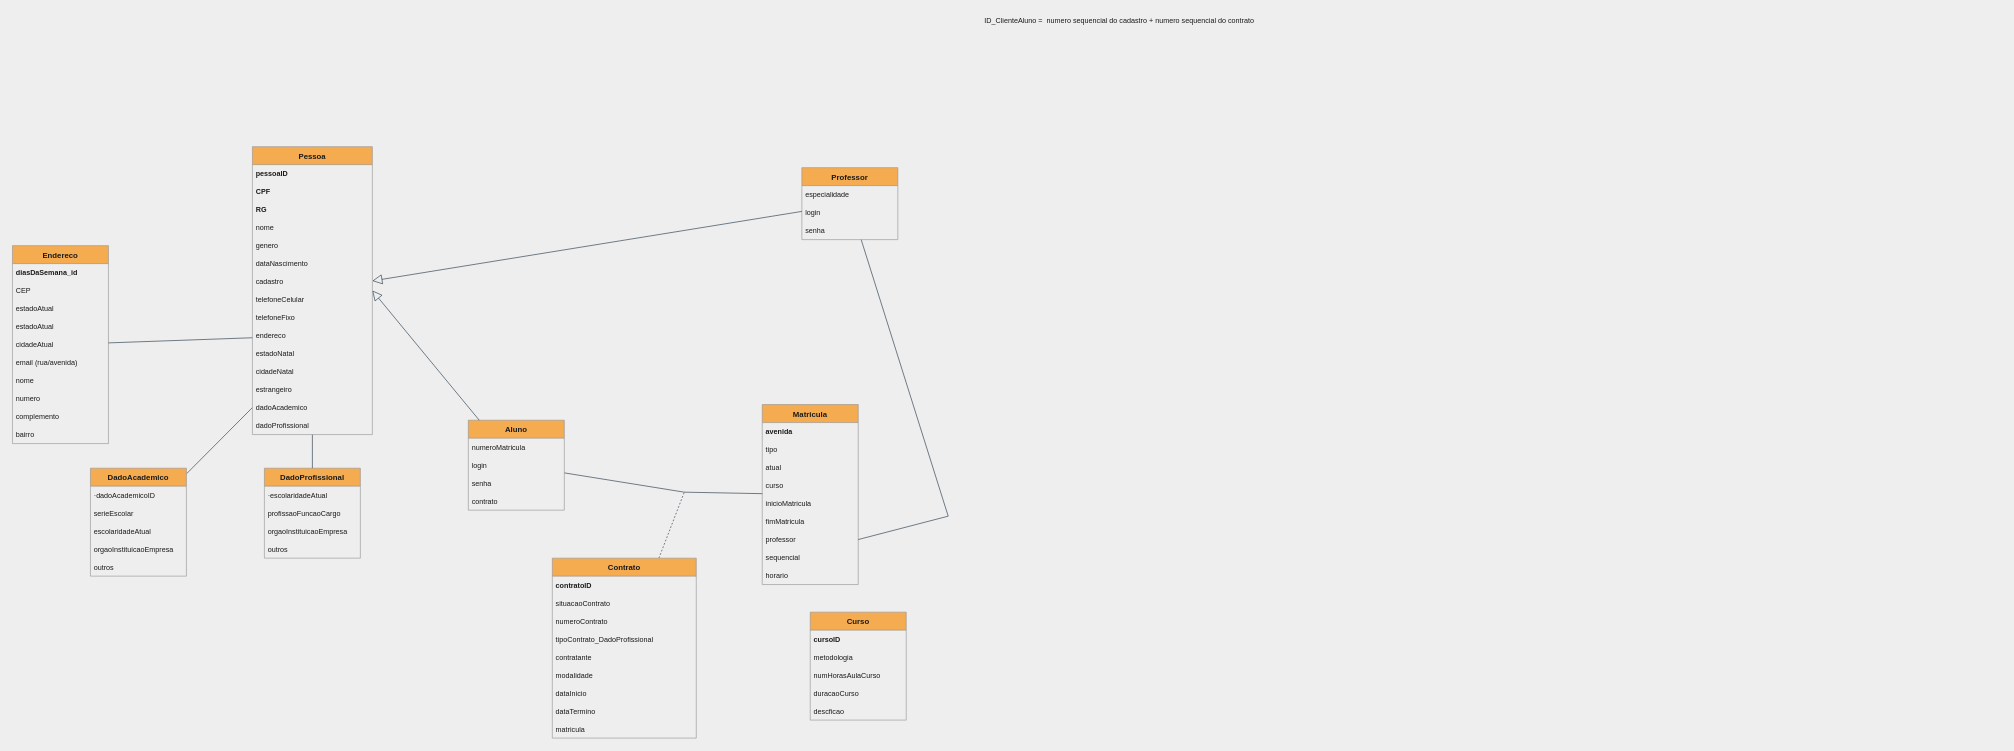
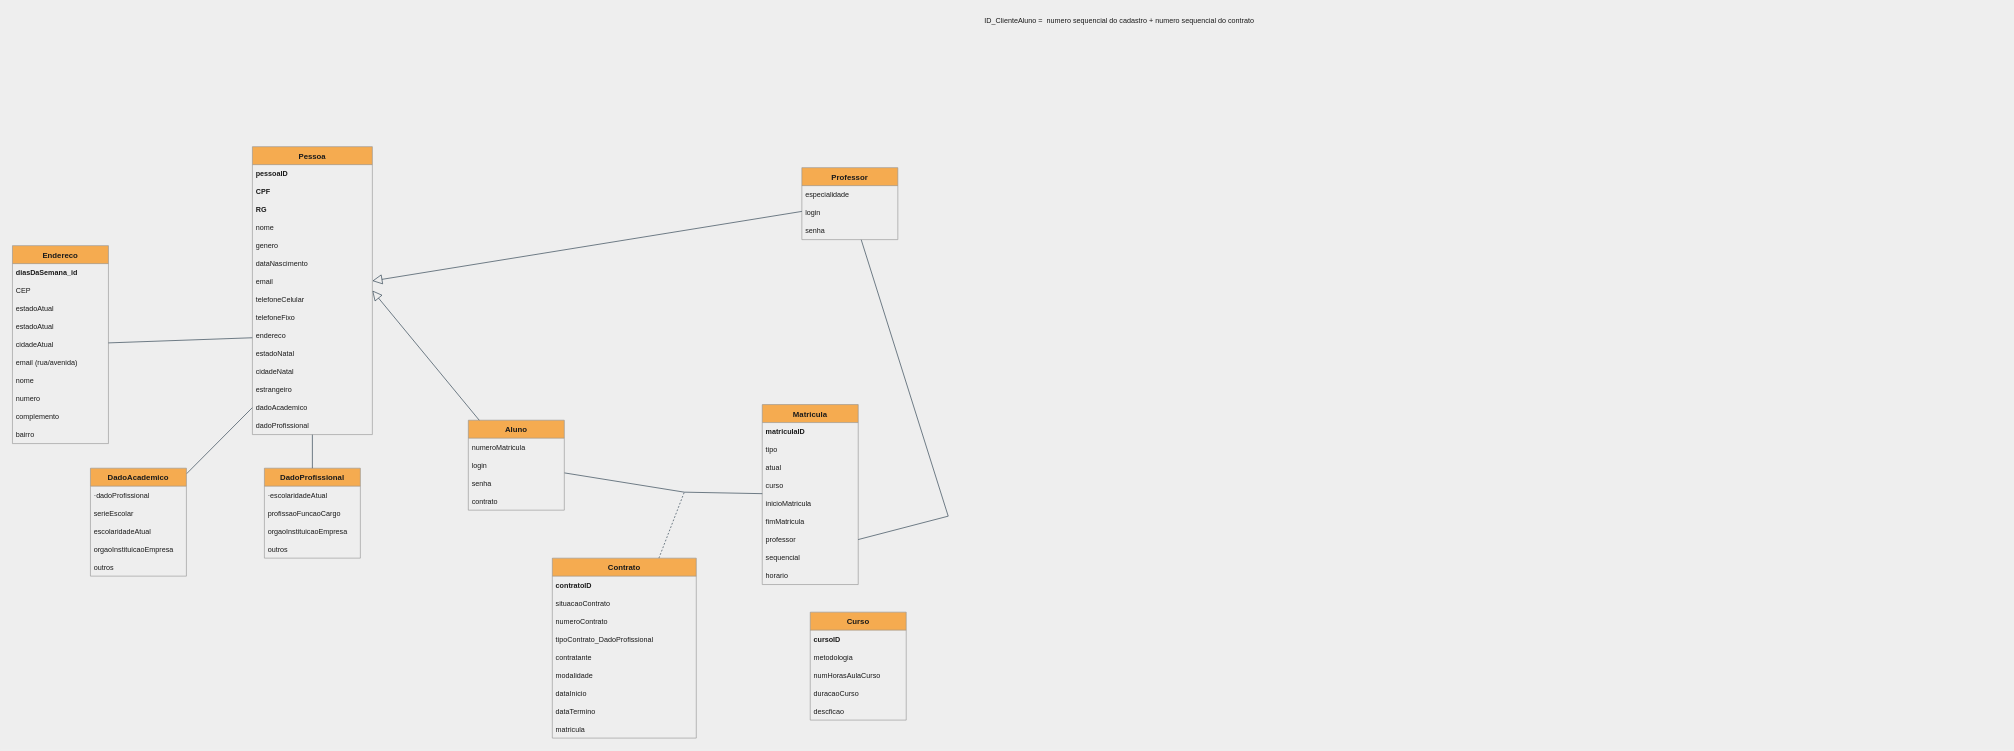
node "cadastro": label "cadastro" -> "email"
node "avenida": label "avenida" -> "matriculaID"
node "·dadoAcademicoID": label "·dadoAcademicoID" -> "·dadoProfissional"
